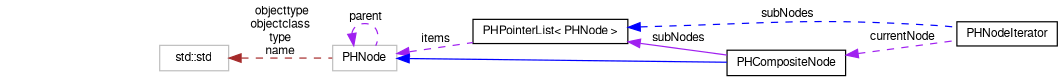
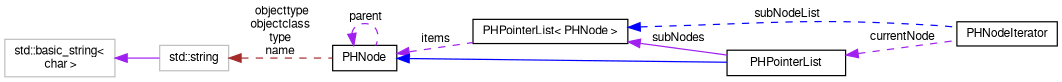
edge "PHNodeIterator" -> "PHPointerList< PHNode >": label " subNodes" -> " subNodeList"
node "std::basic_string< char >": added
node "std::std": label "std::std" -> "std::string"
node "PHNode": color grey75 -> black
node "PHCompositeNode": label "PHCompositeNode" -> "PHPointerList"
